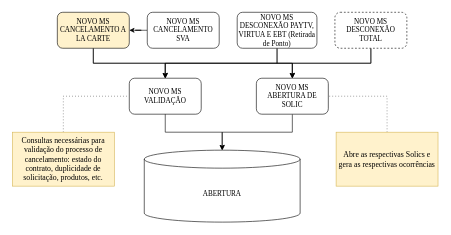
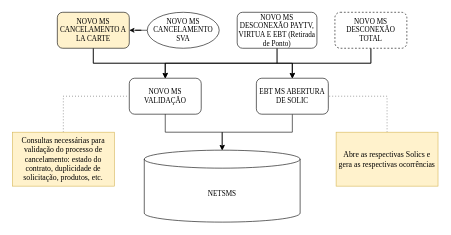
node "NOVO MS CANCELAMENTO SVA": shape rounded rectangle -> ellipse
node "NOVO MS ABERTURA DE SOLIC": label "NOVO MS ABERTURA DE SOLIC" -> "EBT MS ABERTURA DE SOLIC"
node "ABERTURA": label "ABERTURA" -> "NETSMS"
